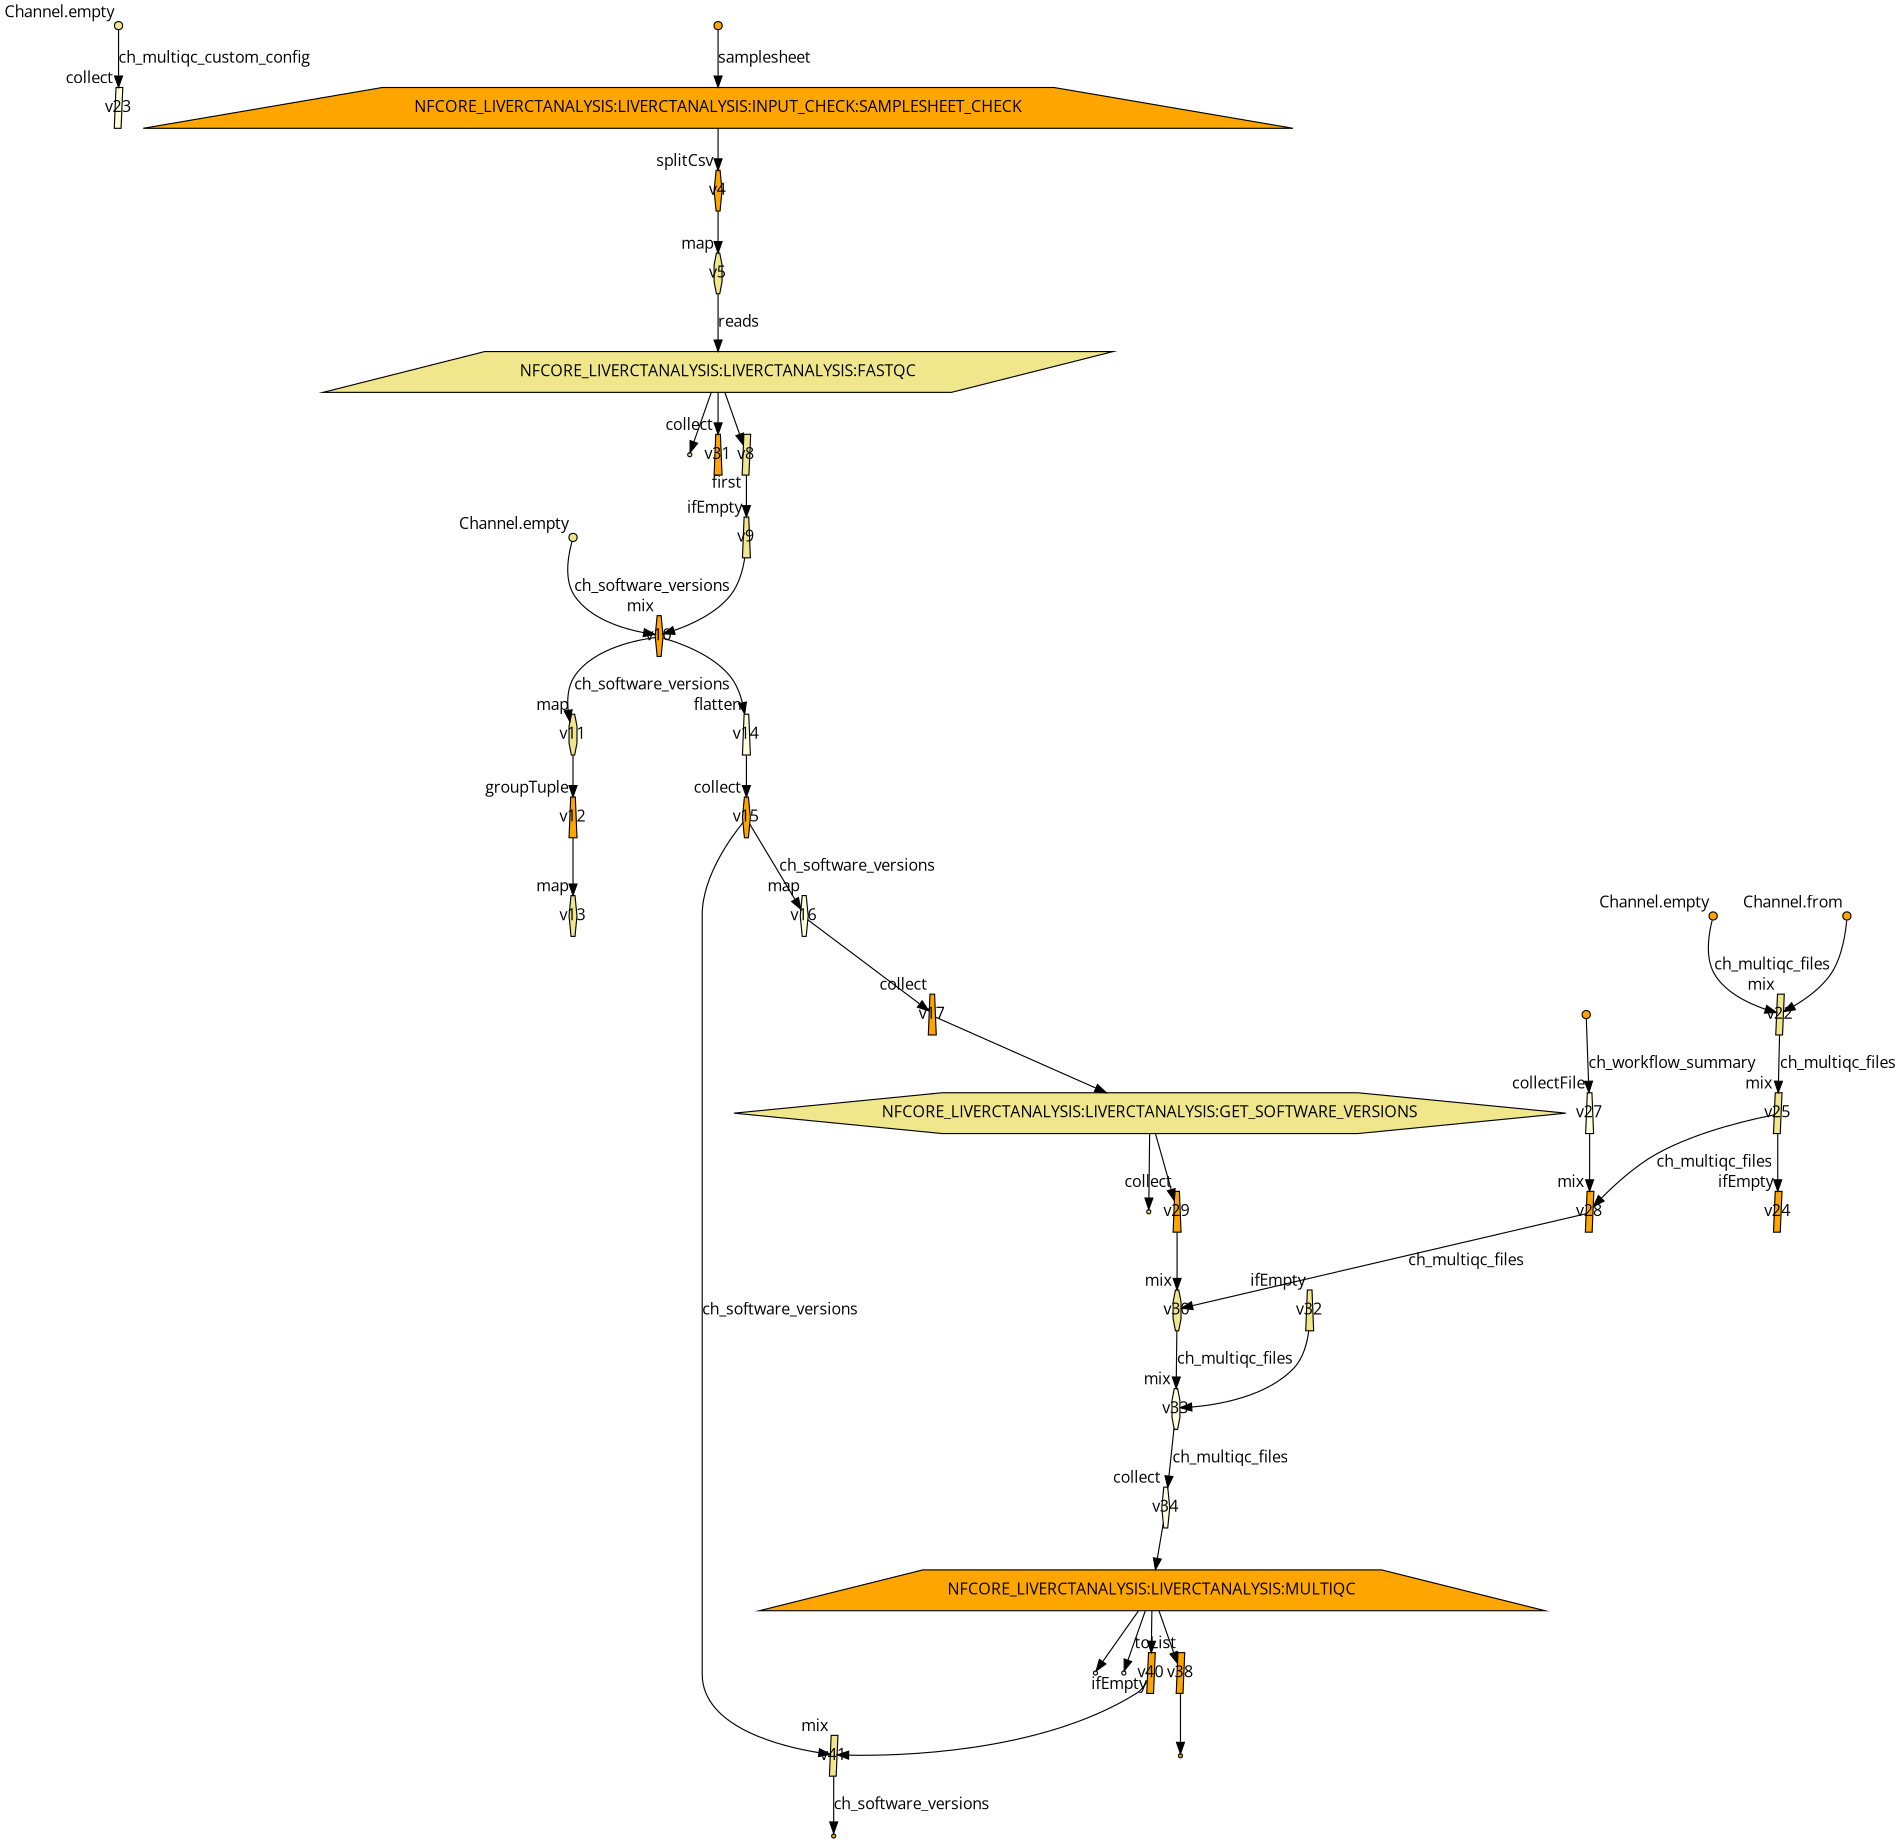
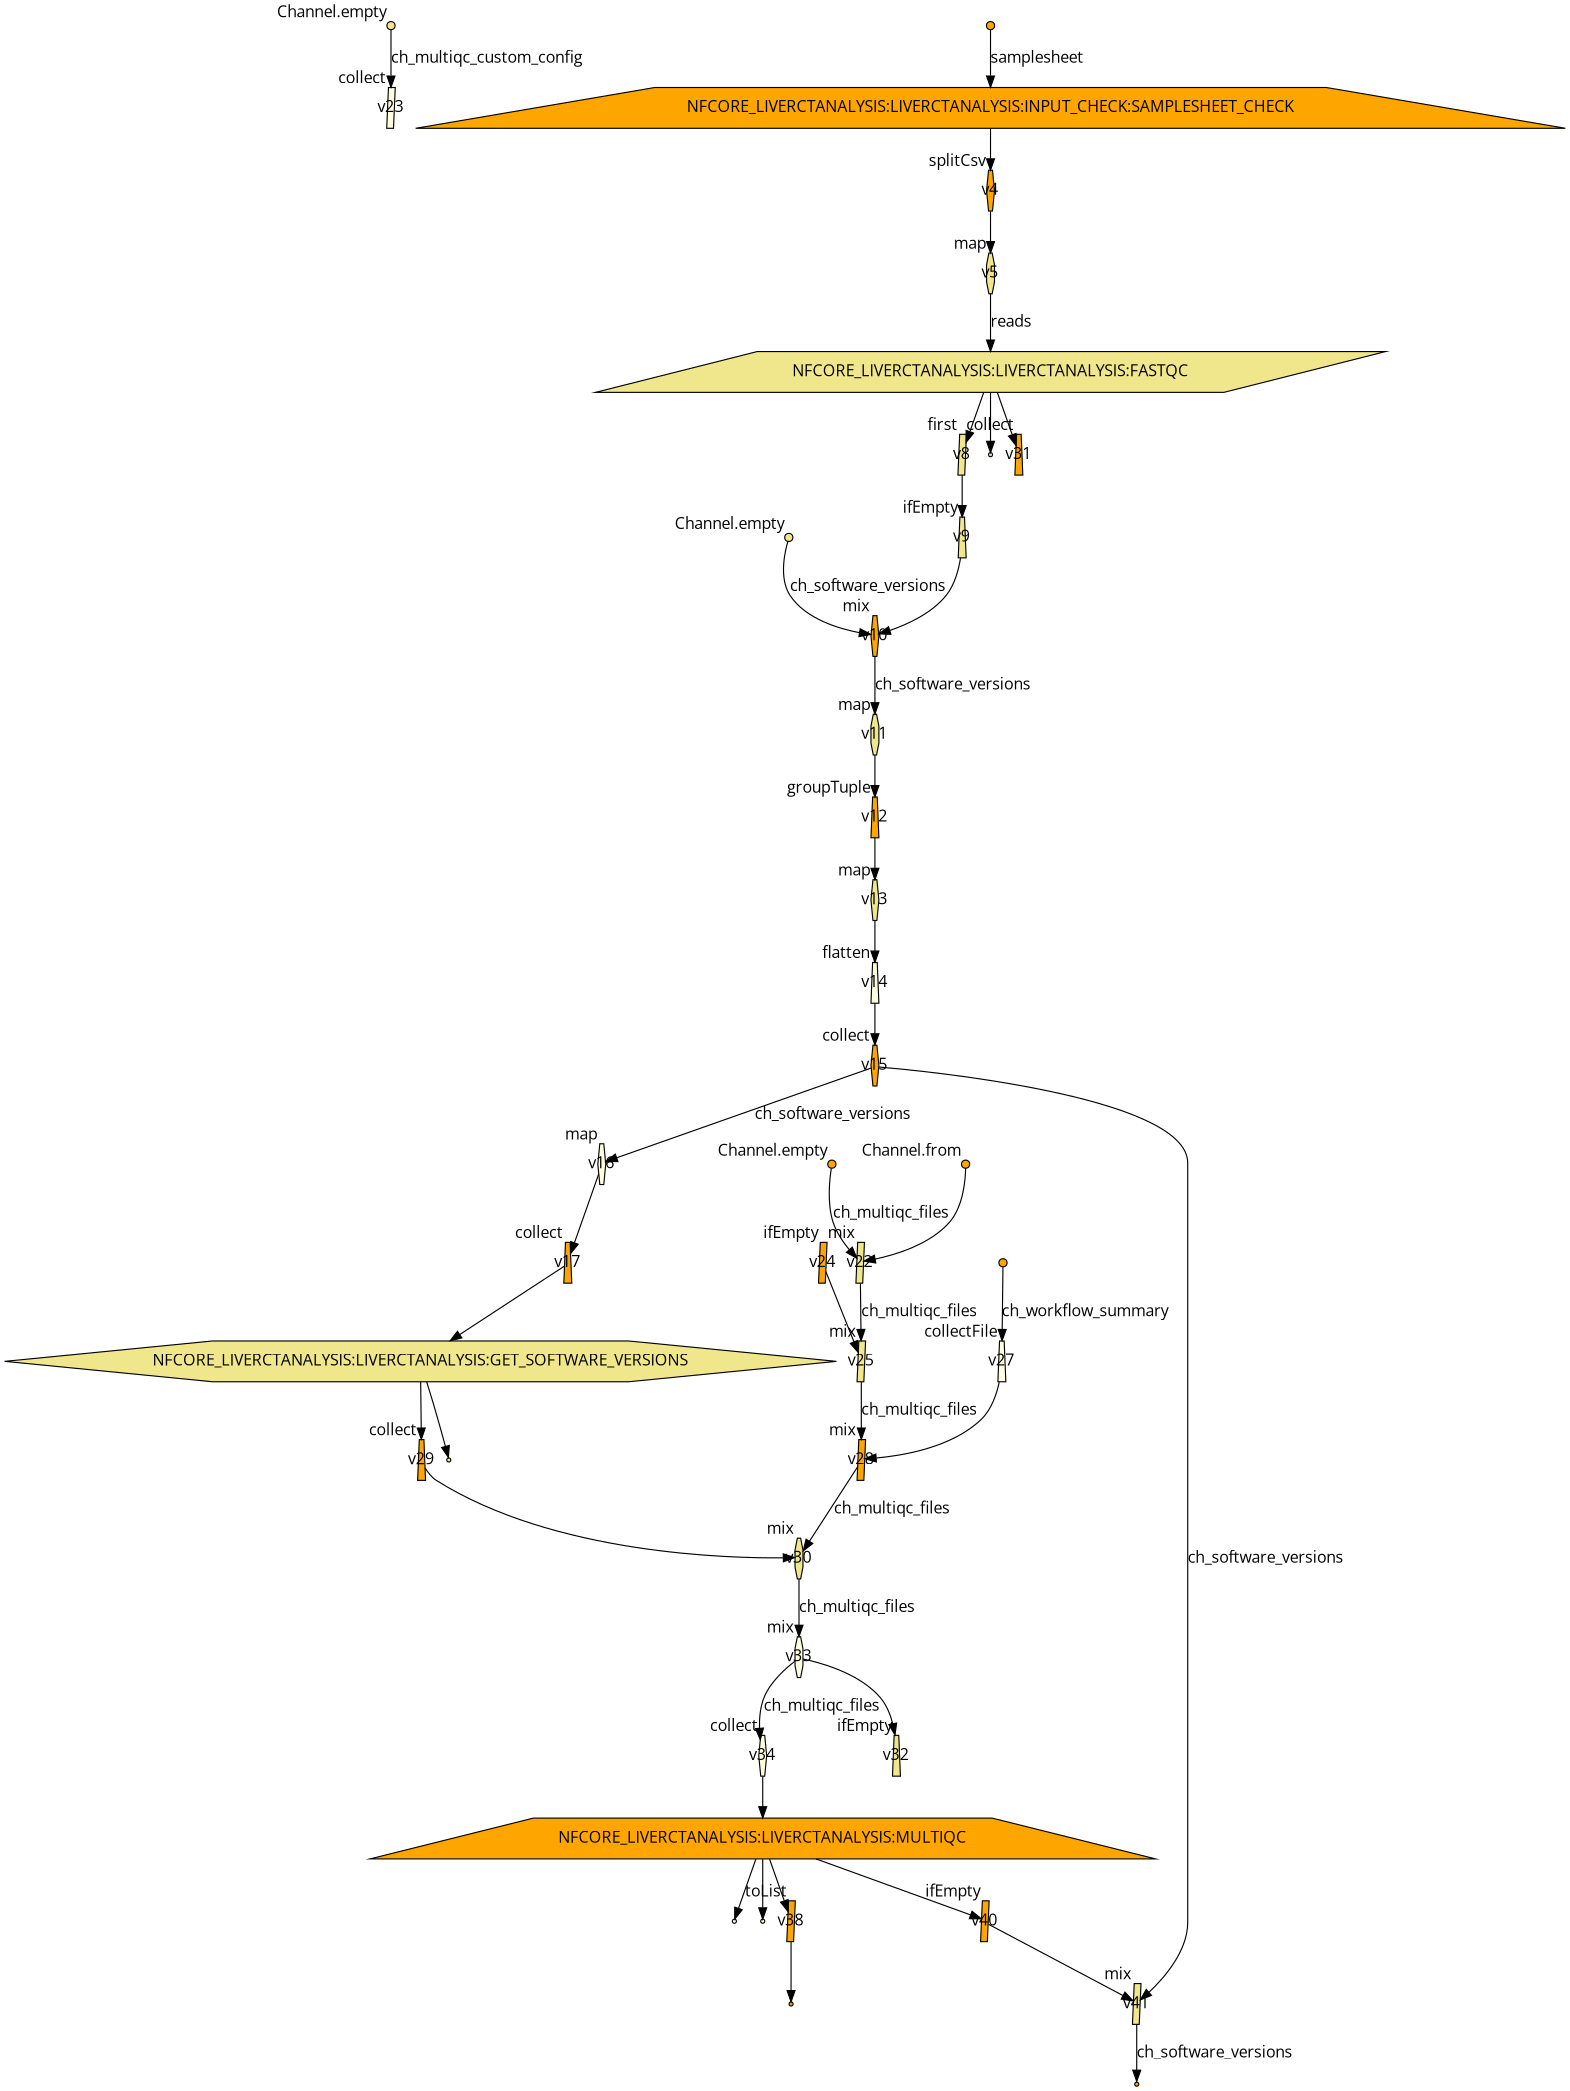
edge "v10 mix" -> "v14 flatten": now "v13 map" -> "v14 flatten"
edge "v25 mix" -> "v24 ifEmpty": reversed
edge "v32 ifEmpty" -> "v33 mix": reversed
